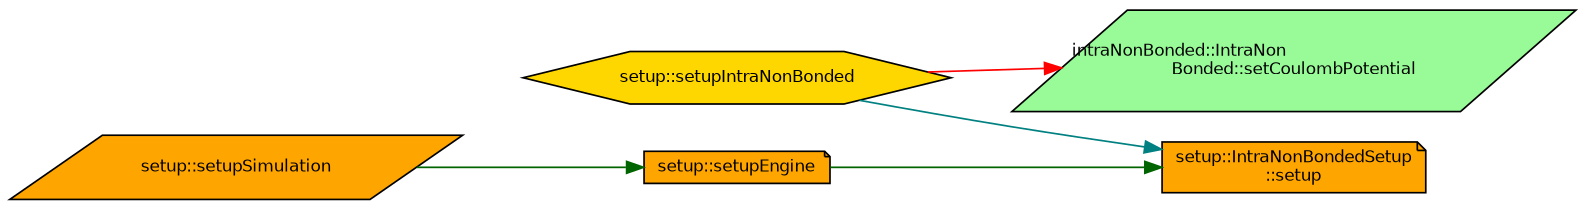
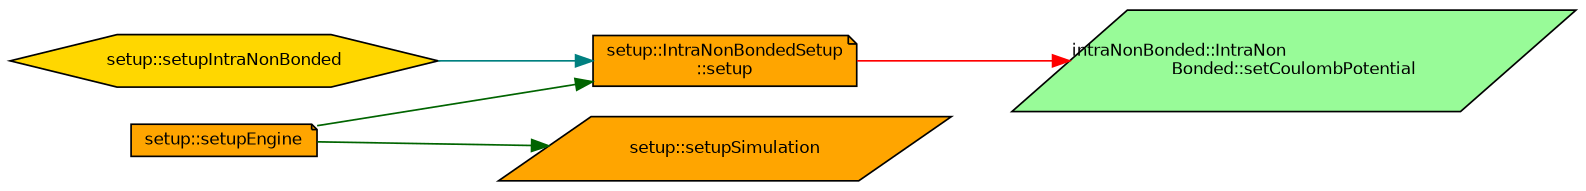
edge "setup::setupIntraNonBonded" -> "intraNonBonded::IntraNon Bonded::setCoulombPotential": now "setup::IntraNonBondedSetup ::setup" -> "intraNonBonded::IntraNon Bonded::setCoulombPotential"
edge "setup::setupSimulation" -> "setup::setupEngine": reversed
